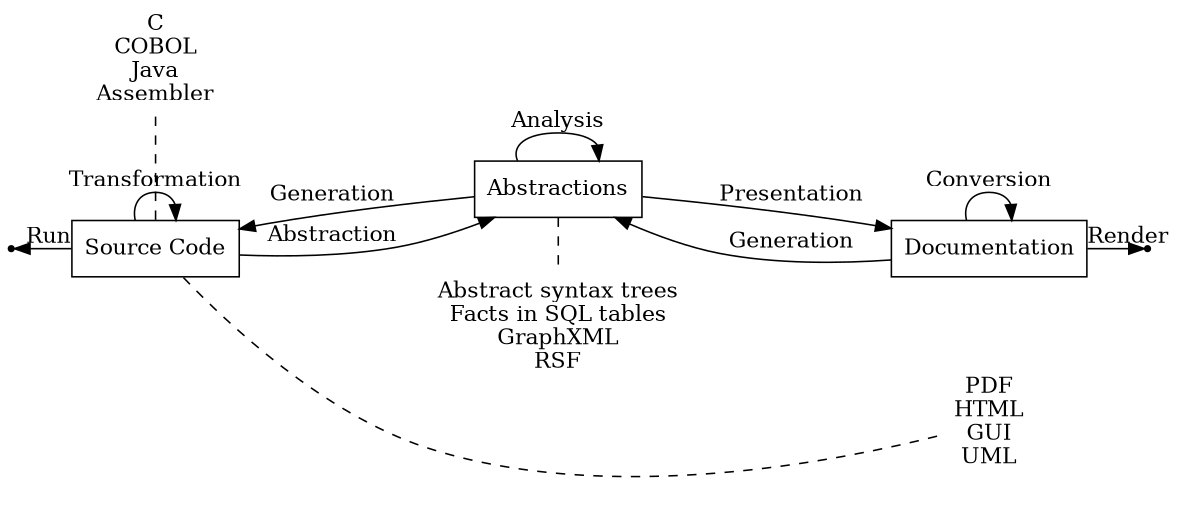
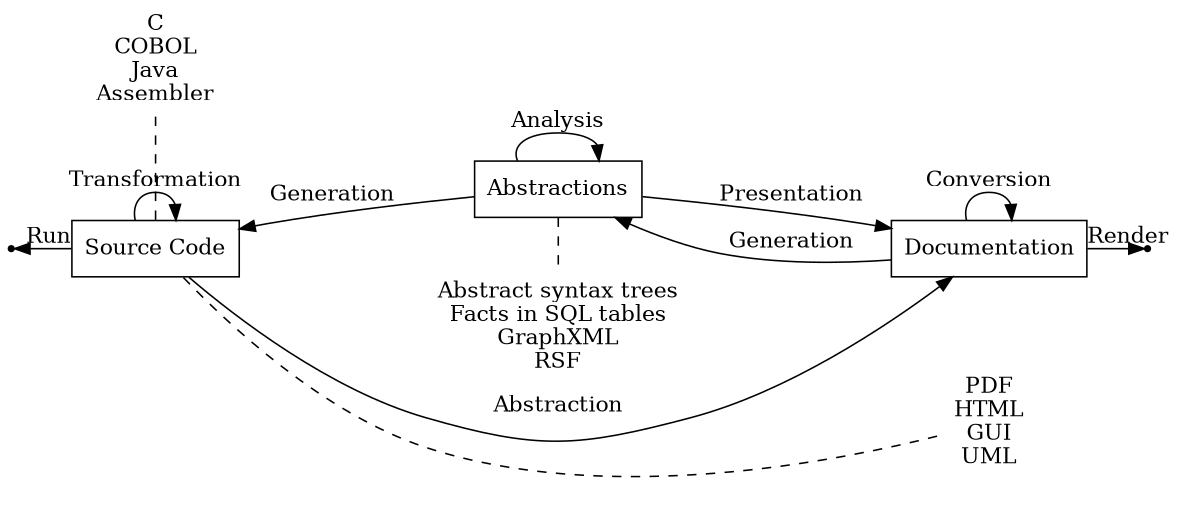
edge "Source Code" -> "Abstractions": now "Source Code" -> "Documentation"
